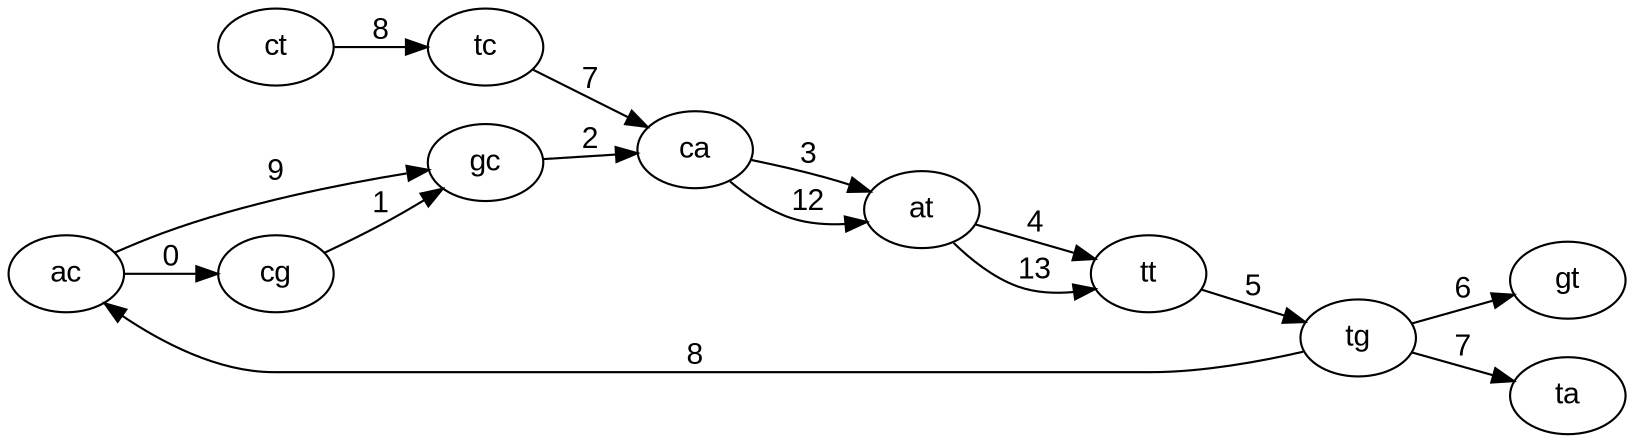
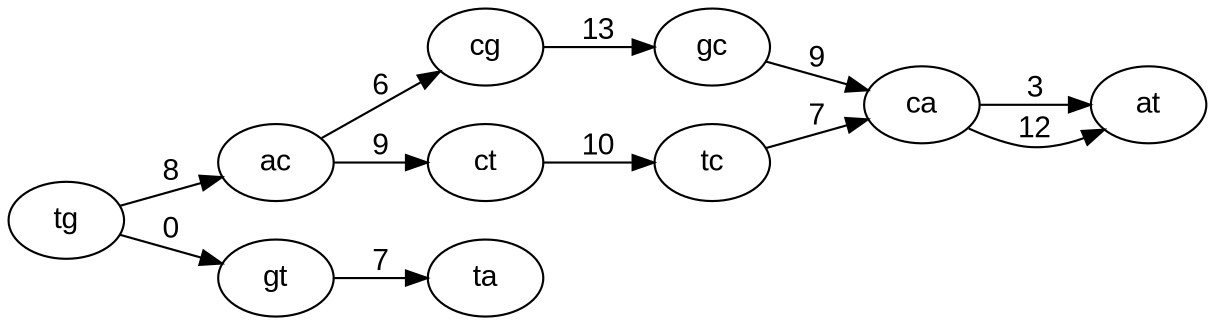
edge "ct" -> "tc": label "8" -> "10"
edge "gc" -> "ca": label "2" -> "9"
edge "ac" -> "gc": now "ac" -> "ct"
edge "cg" -> "gc": label "1" -> "13"
edge "ac" -> "cg": label "0" -> "6"
node "tt": removed
edge "tg" -> "gt": label "6" -> "0"
edge "tg" -> "ta": now "gt" -> "ta"
